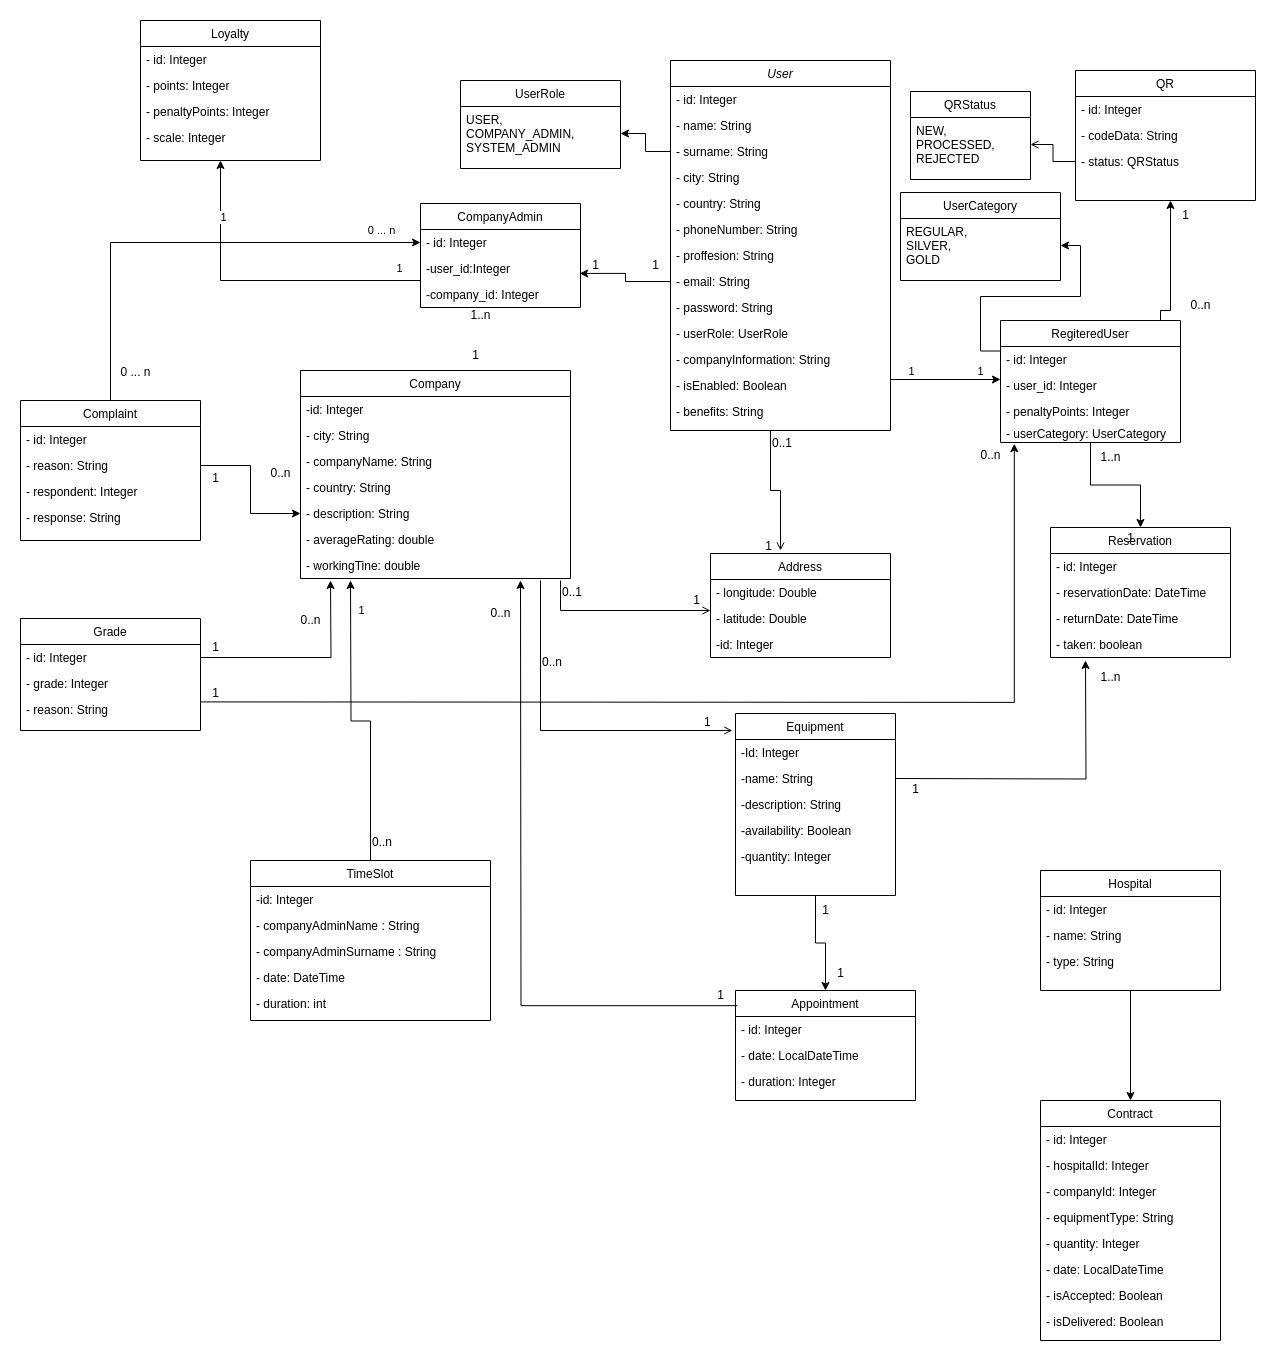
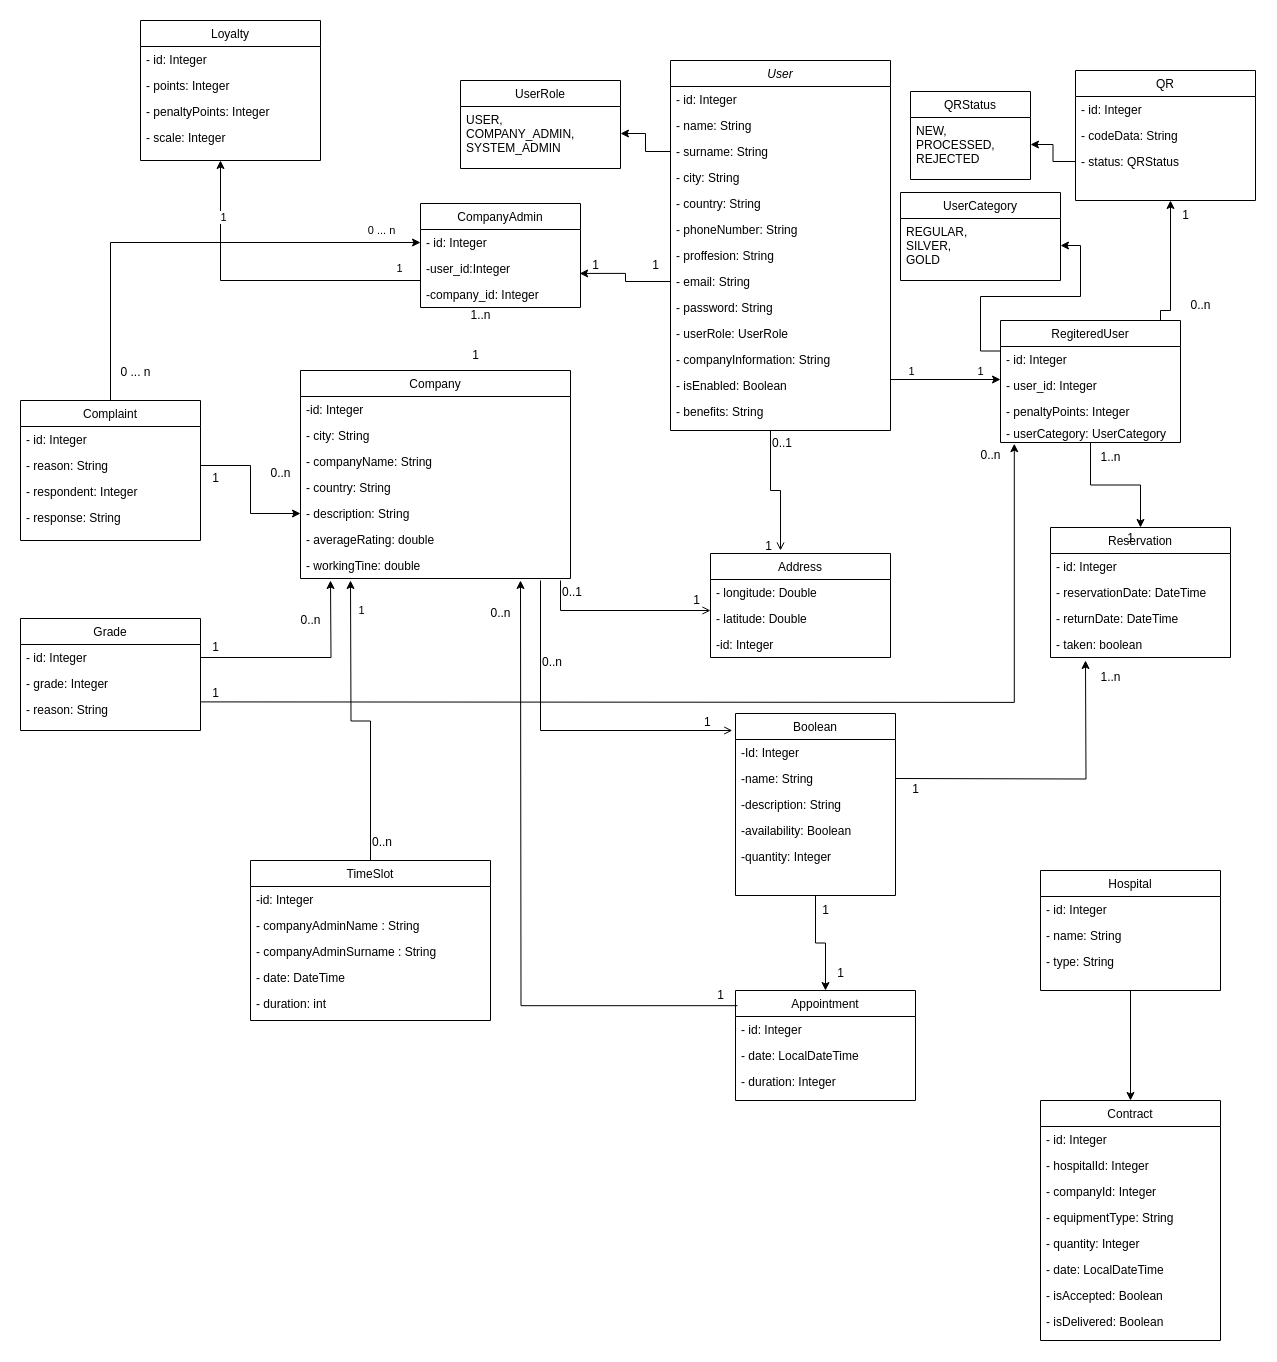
edge "- status: QRStatus" -> "NEW, PROCESSED, REJECTED": arrowhead open -> classic
node "Equipment": label "Equipment" -> "Boolean"
